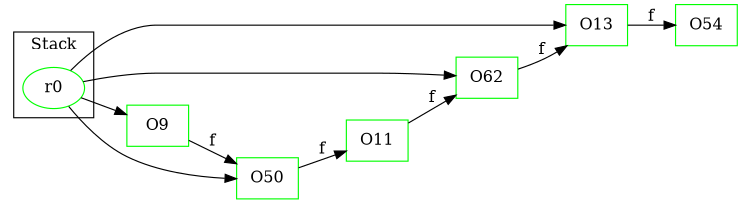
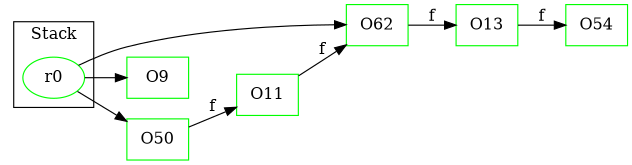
edge "r0" -> "O13": removed
edge "O9" -> "O50": removed, label "f"
